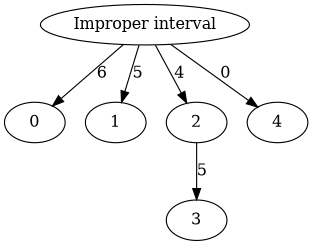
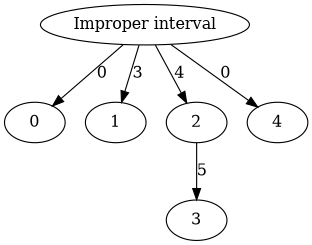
edge "Improper interval" -> "0": label "6" -> "0"
edge "Improper interval" -> "1": label "5" -> "3"
